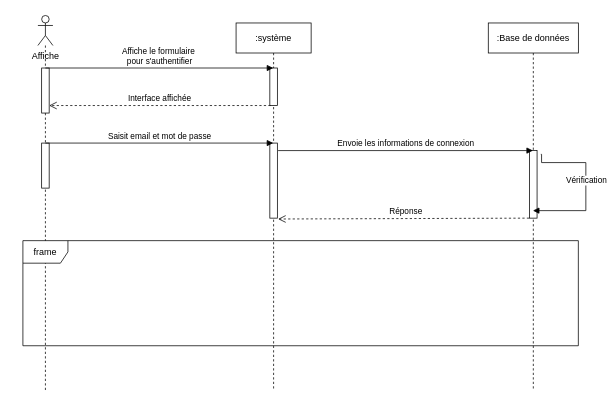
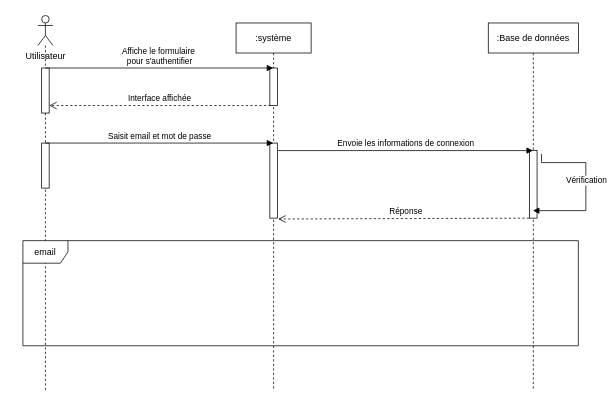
node "Affiche": label "Affiche" -> "Utilisateur"
node "frame": label "frame" -> "email"
